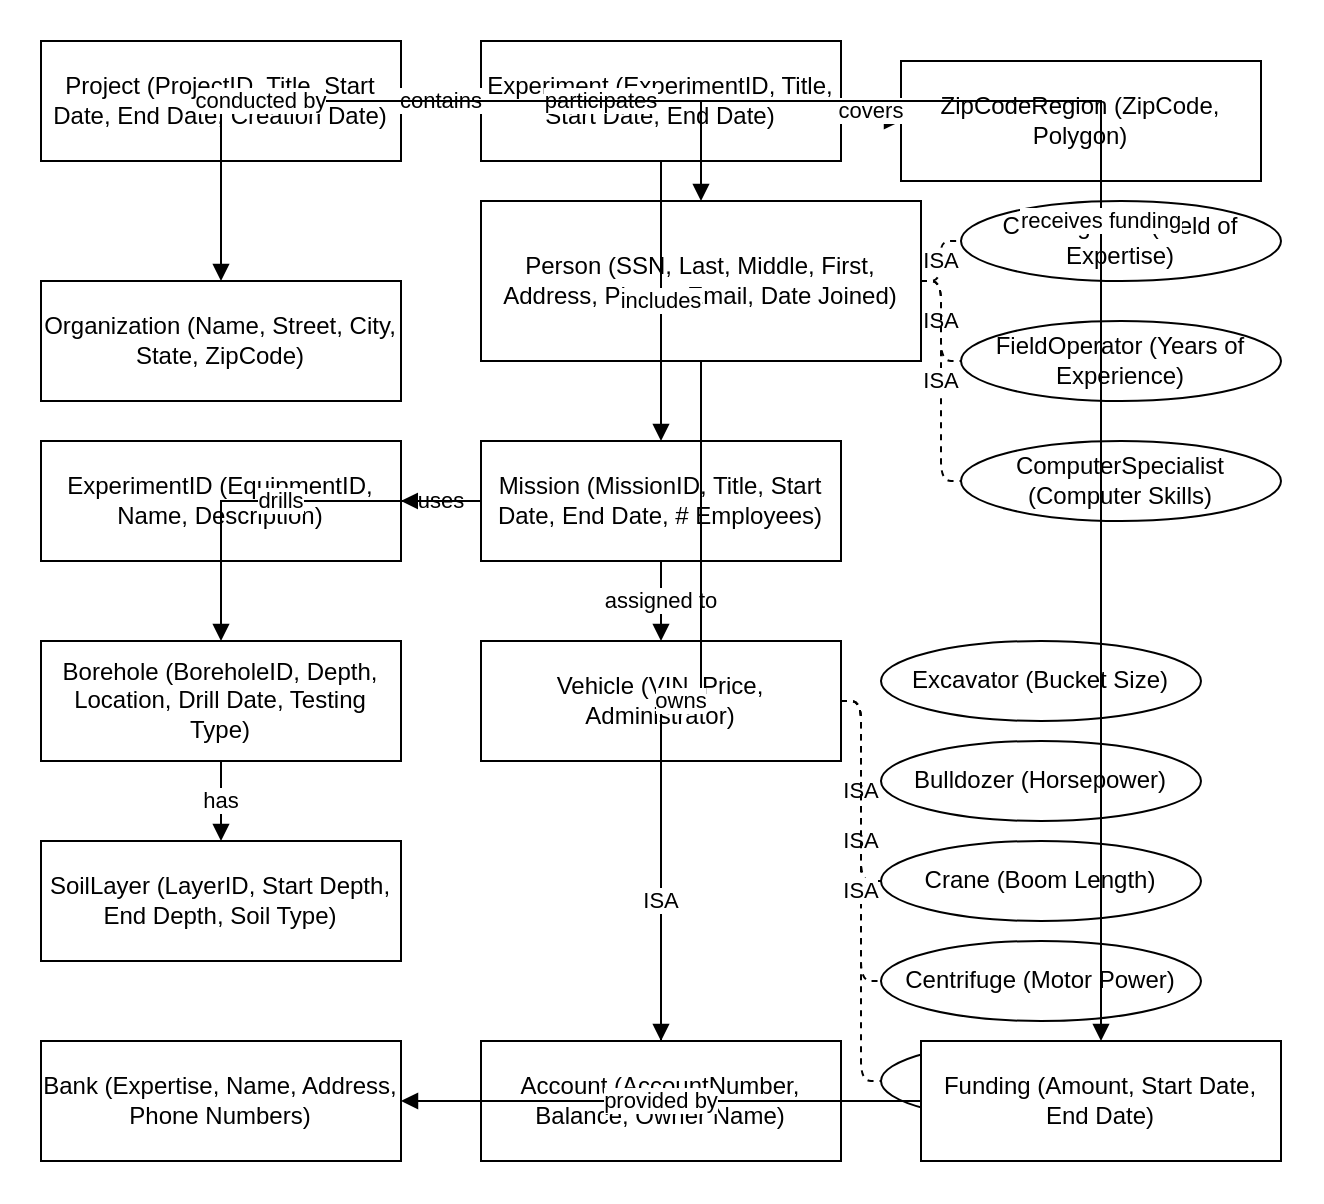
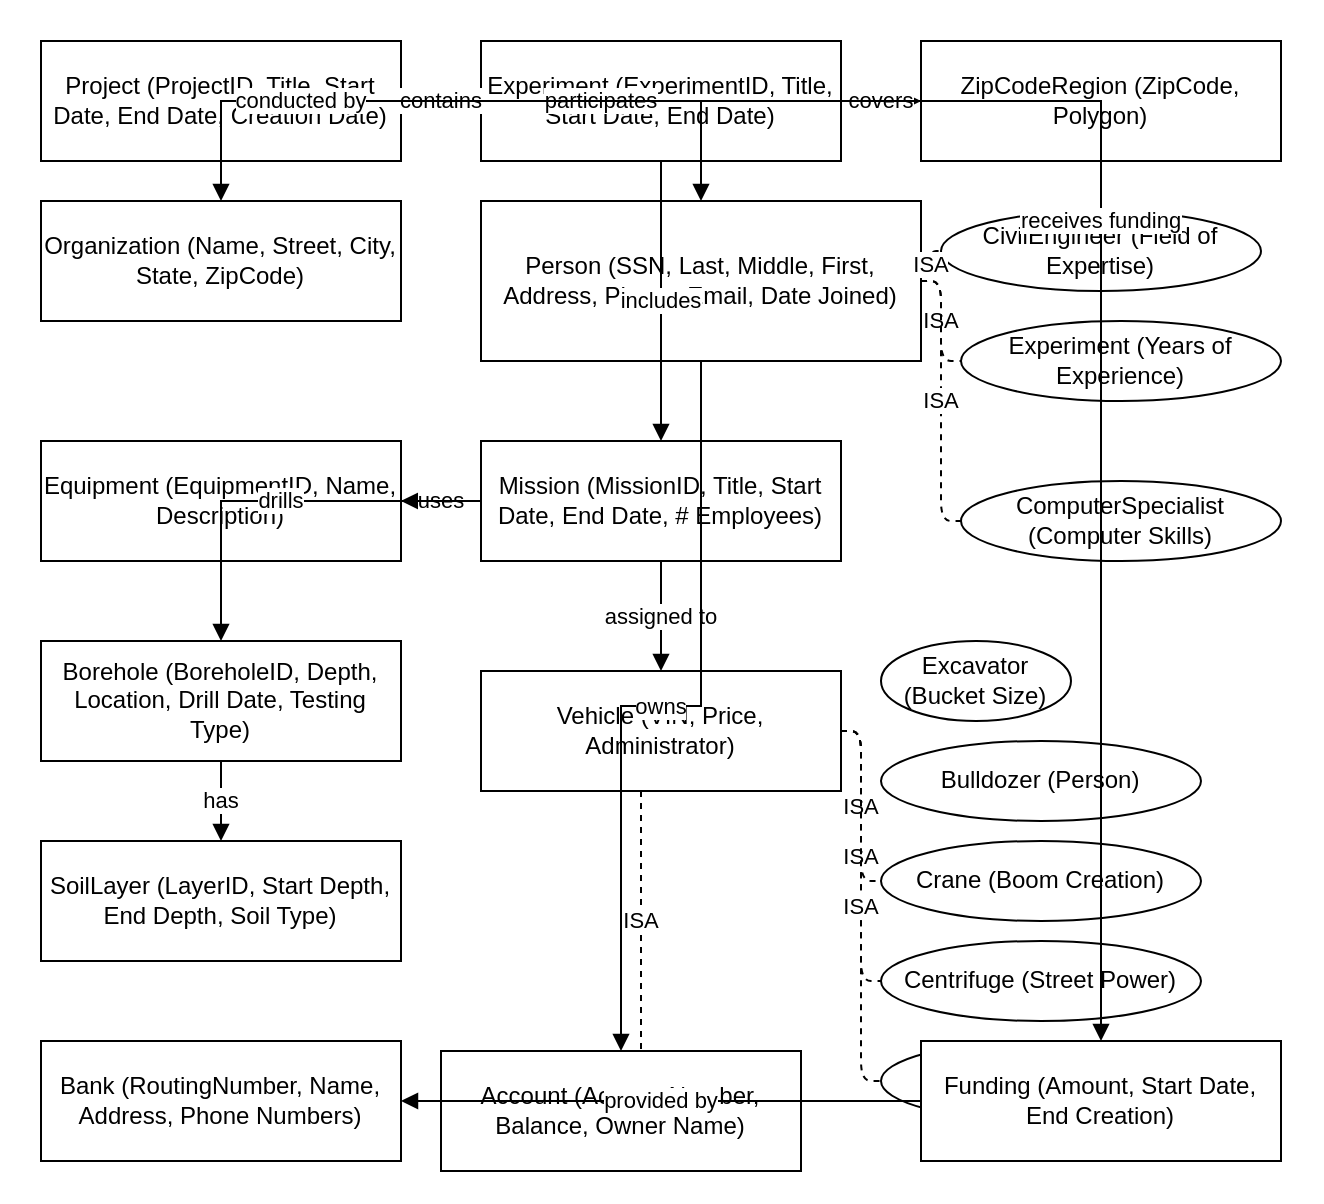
node "ZipCodeRegion (ZipCode, Polygon)": moved (1081, 121) -> (1101, 101)
node "CivilEngineer (Field of Expertise)": moved (1121, 241) -> (1101, 251)
node "Organization (Name, Street, City, State, ZipCode)": moved (221, 341) -> (221, 261)
node "FieldOperator (Years of Experience)": label "FieldOperator (Years of Experience)" -> "Experiment (Years of Experience)"
node "ComputerSpecialist (Computer Skills)": moved (1121, 481) -> (1121, 521)
node "ExperimentID (EquipmentID, Name, Description)": label "ExperimentID (EquipmentID, Name, Description)" -> "Equipment (EquipmentID, Name, Description)"
node "Excavator (Bucket Size)": size 320x80 -> 190x80
node "Vehicle (VIN, Price, Administrator)": moved (661, 701) -> (661, 731)
node "Bulldozer (Horsepower)": label "Bulldozer (Horsepower)" -> "Bulldozer (Person)"
node "Crane (Boom Length)": label "Crane (Boom Length)" -> "Crane (Boom Creation)"
node "Centrifuge (Motor Power)": label "Centrifuge (Motor Power)" -> "Centrifuge (Street Power)"
node "Bank (Expertise, Name, Address, Phone Numbers)": label "Bank (Expertise, Name, Address, Phone Numbers)" -> "Bank (RoutingNumber, Name, Address, Phone Numbers)"
node "Account (AccountNumber, Balance, Owner Name)": moved (661, 1101) -> (621, 1111)
node "Funding (Amount, Start Date, End Date)": label "Funding (Amount, Start Date, End Date)" -> "Funding (Amount, Start Date, End Creation)"
